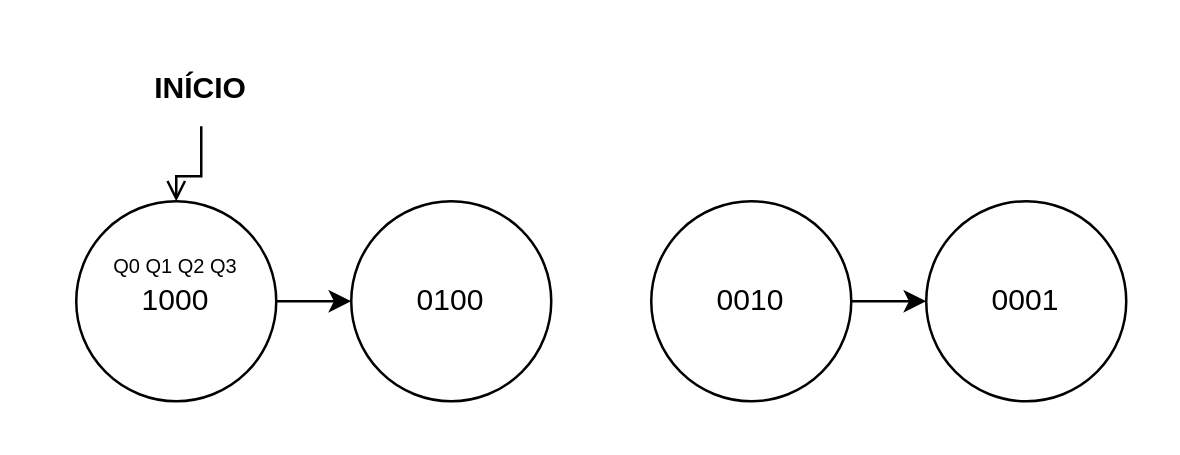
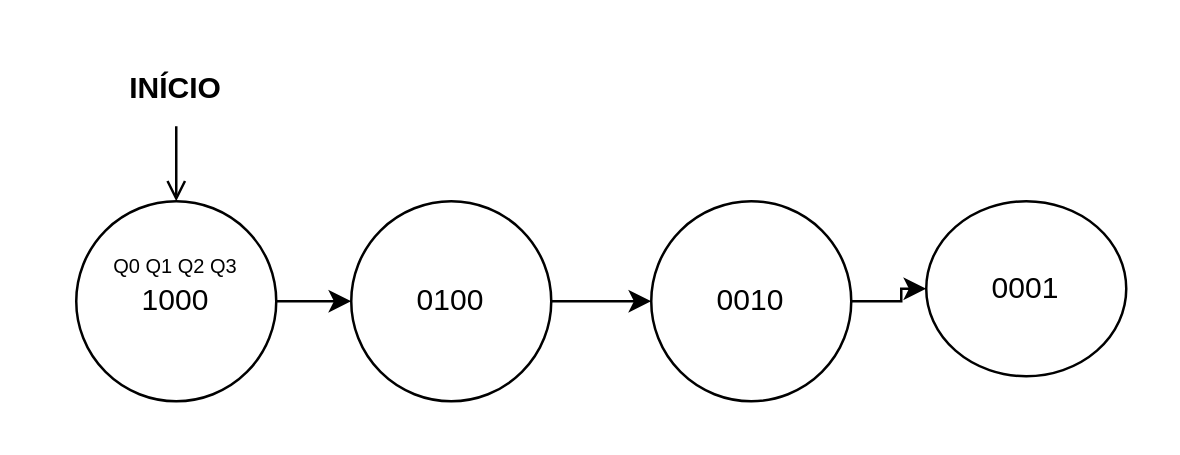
node "INÍCIO": moved (201, 89) -> (176, 89)
edge "0100" -> "0010": added
node "0001": size 200x200 -> 200x175
